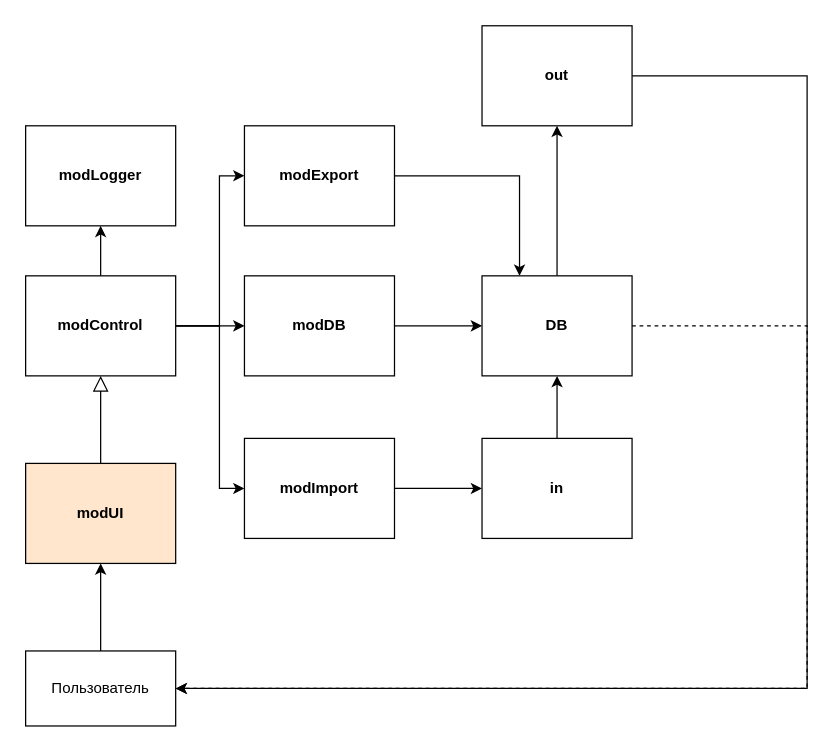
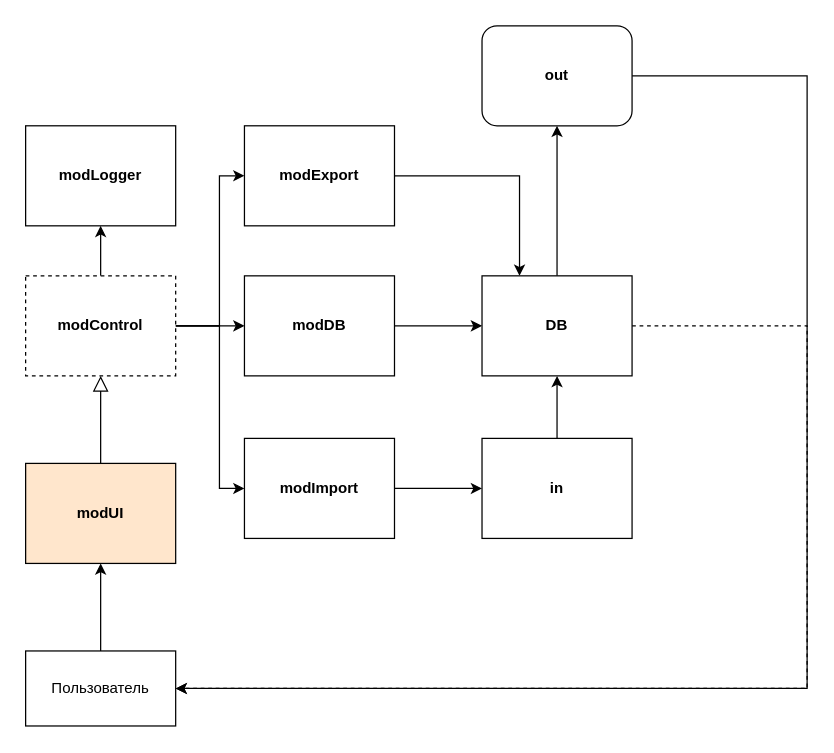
node "out": shape rectangle -> rounded rectangle
node "modControl": style solid -> dashed
